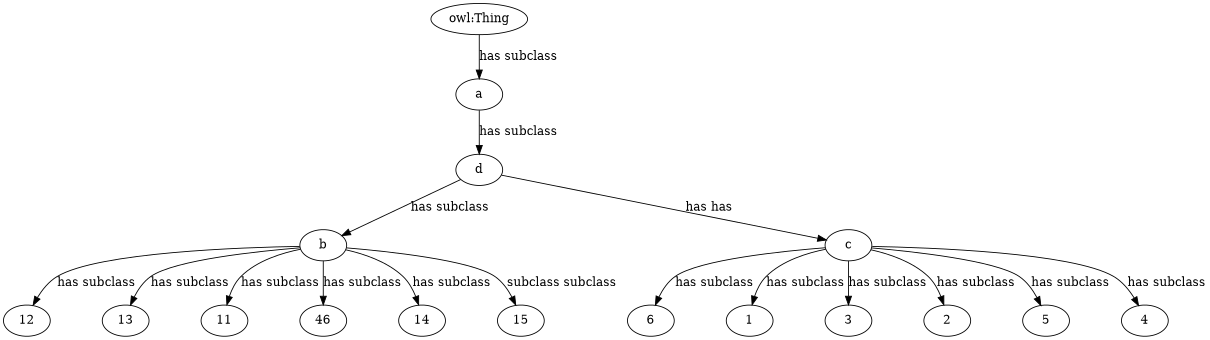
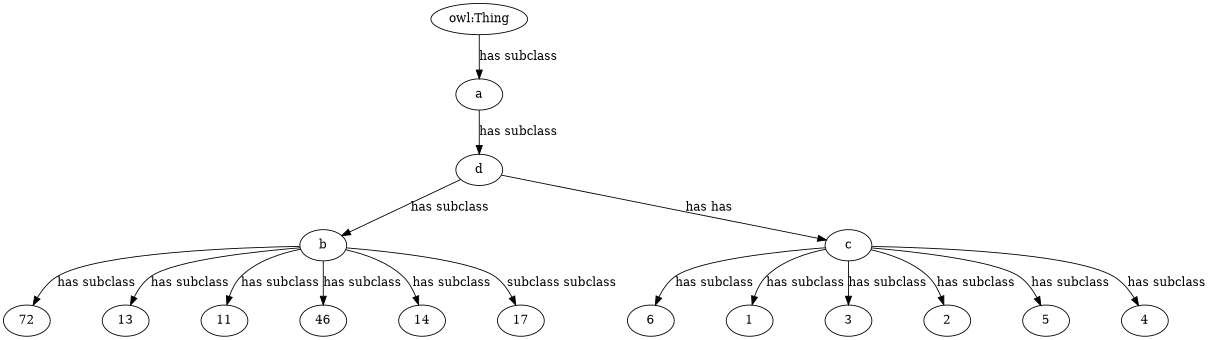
node "12": label "12" -> "72"
node "15": label "15" -> "17"
